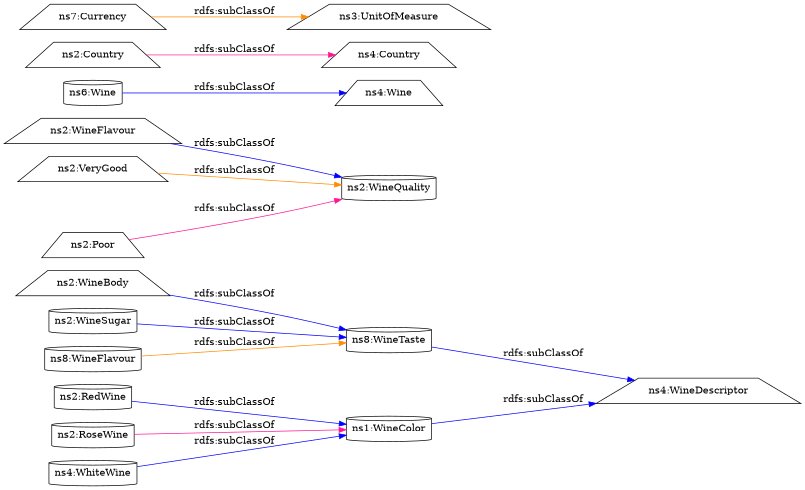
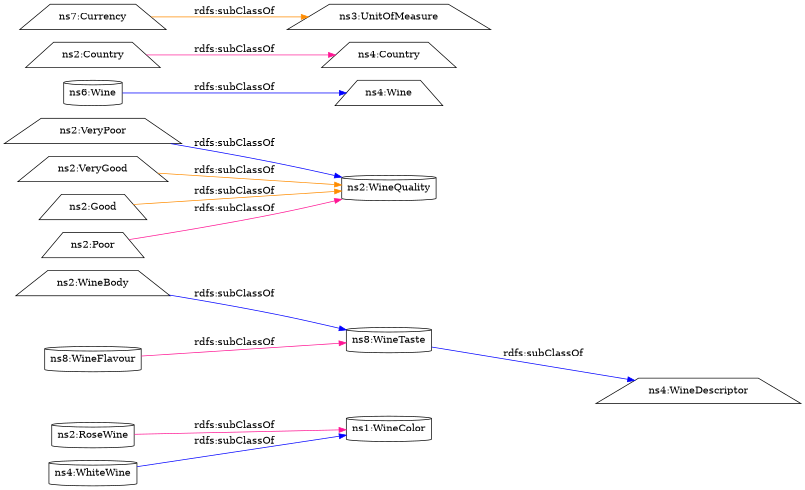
node "ns2:WineFlavour": label "ns2:WineFlavour" -> "ns2:VeryPoor"
node "ns2:Good": added
node "ns2:WineSugar": removed
edge "ns8:WineFlavour" -> "ns8:WineTaste": color darkorange -> deeppink
node "ns2:RedWine": removed
edge "ns1:WineColor" -> "ns4:WineDescriptor": removed, label "rdfs:subClassOf"
